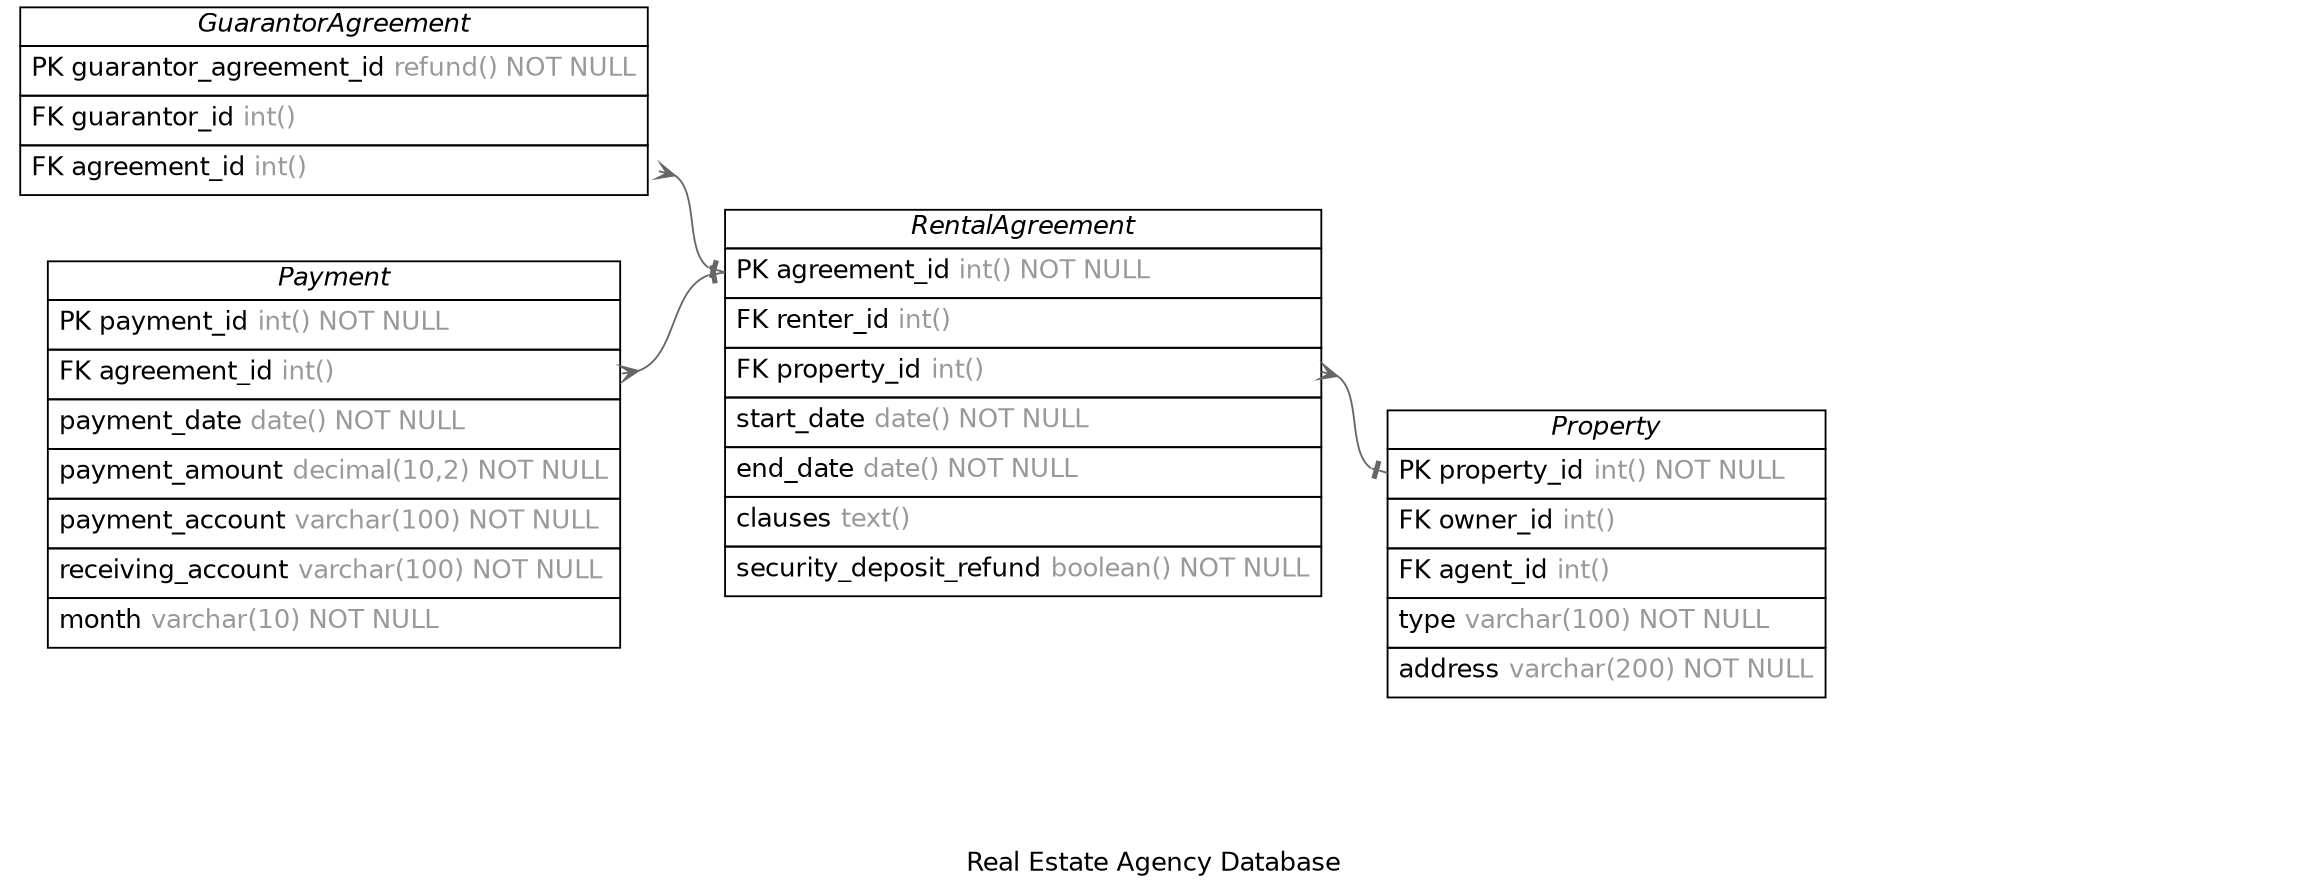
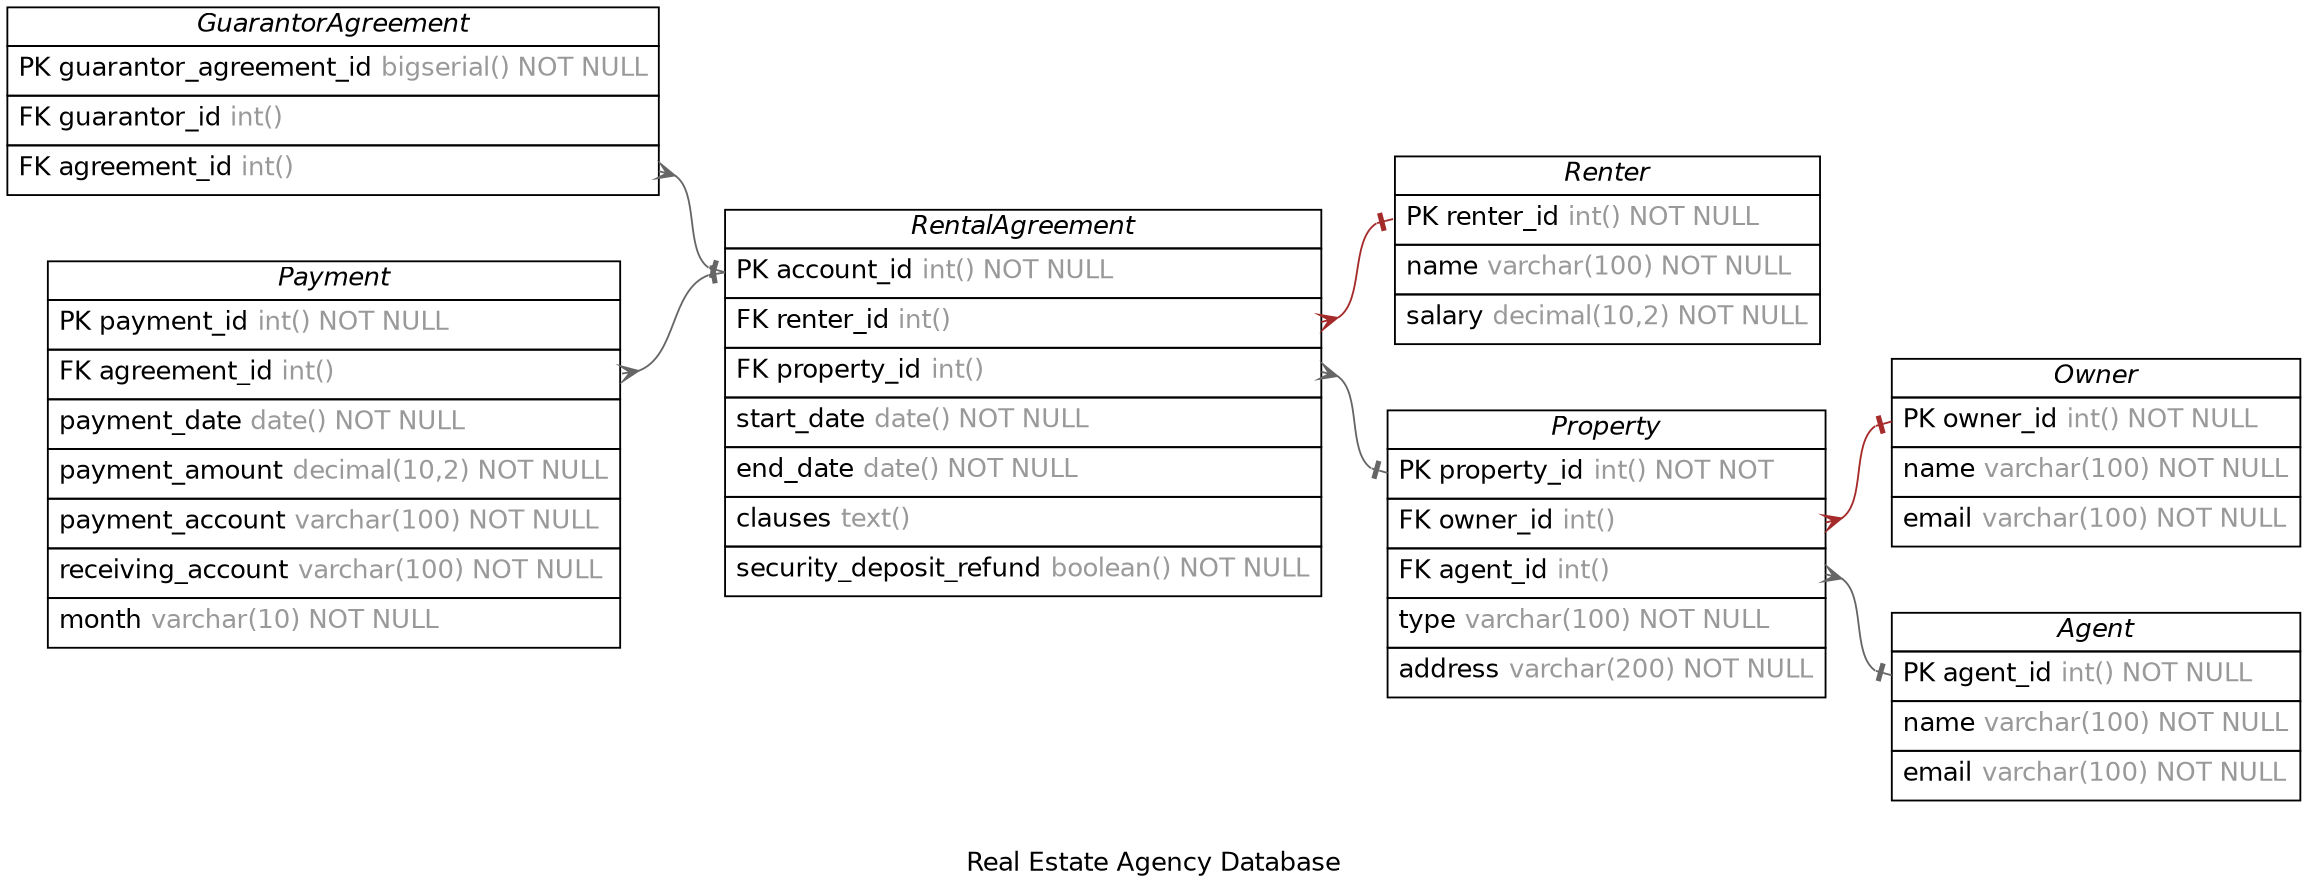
node "GuarantorAgreement": text "refund() NOT NULL" -> "bigserial() NOT NULL"
node "Renter": added
node "RentalAgreement": text "PK agreement_id" -> "PK account_id"
node "Owner": added
node "Property": text "int() NOT NULL" -> "int() NOT NOT"
node "Agent": added
